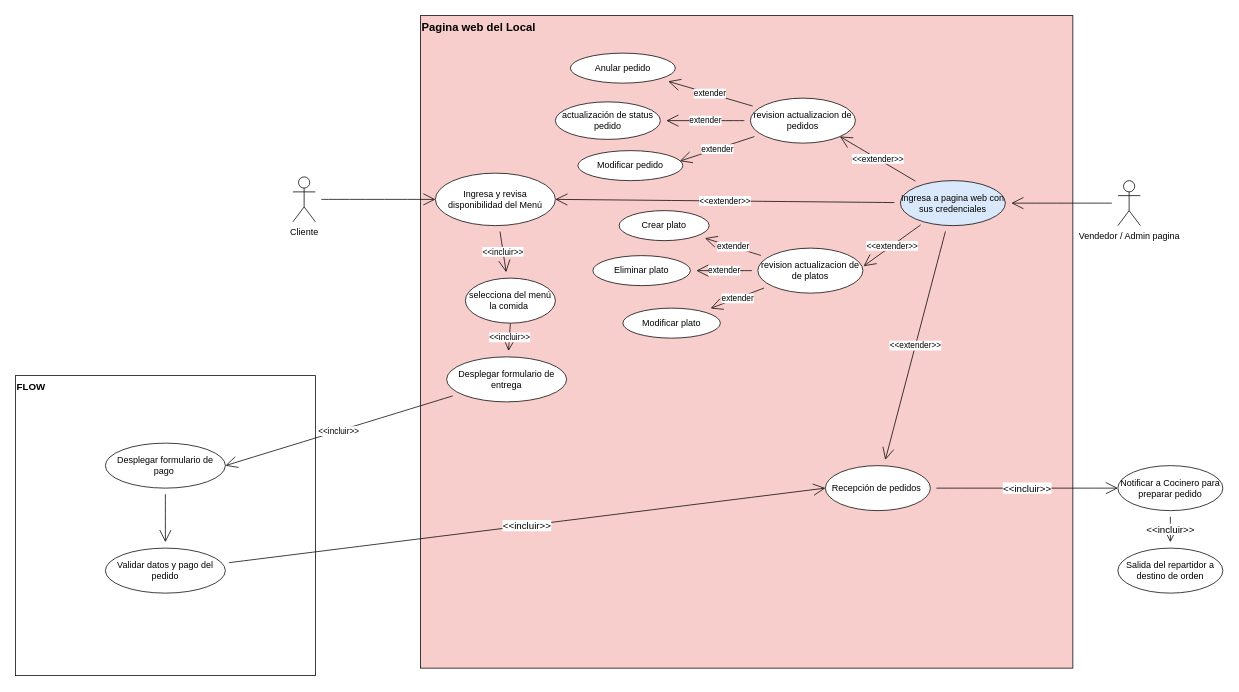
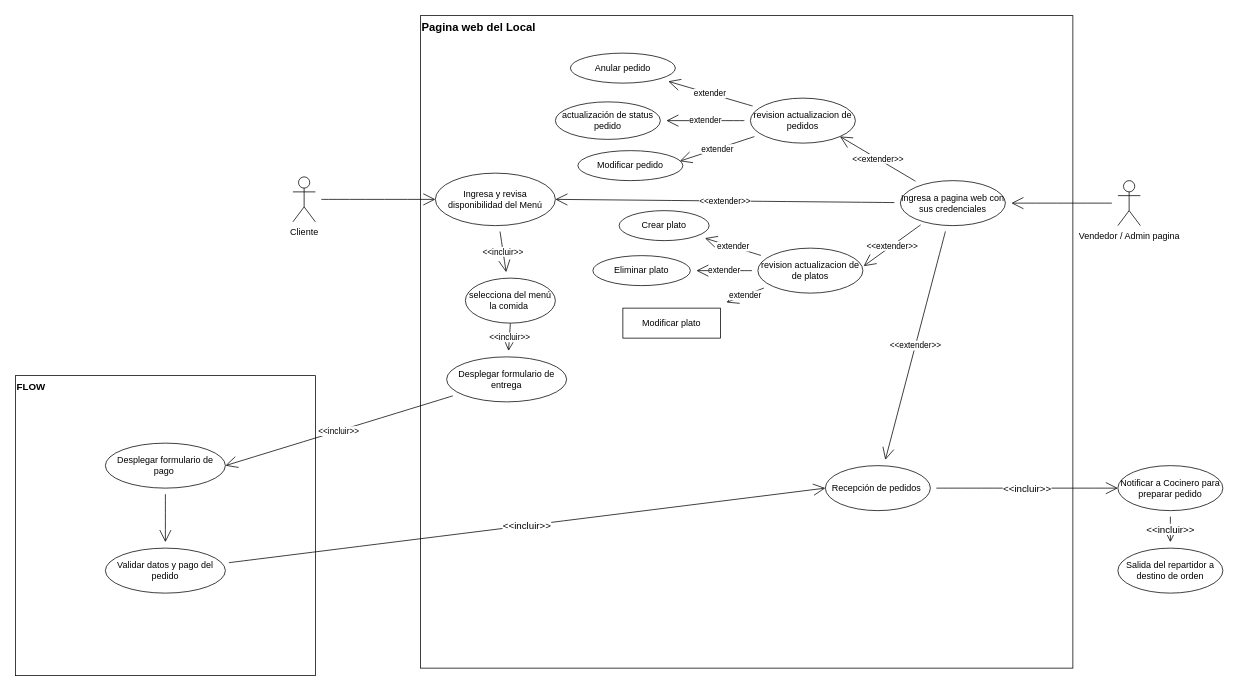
node "Ingresa a pagina web con sus credenciales": fillcolor #dae8fc -> #ffffff
node "Modificar plato": shape ellipse -> rectangle
node "Pagina web del Local": fillcolor #f8cecc -> #ffffff
